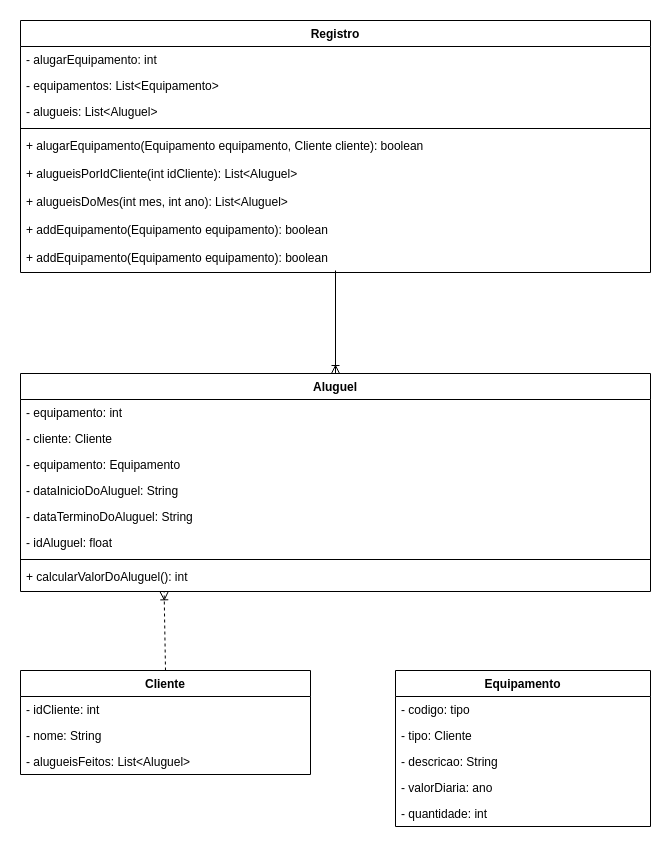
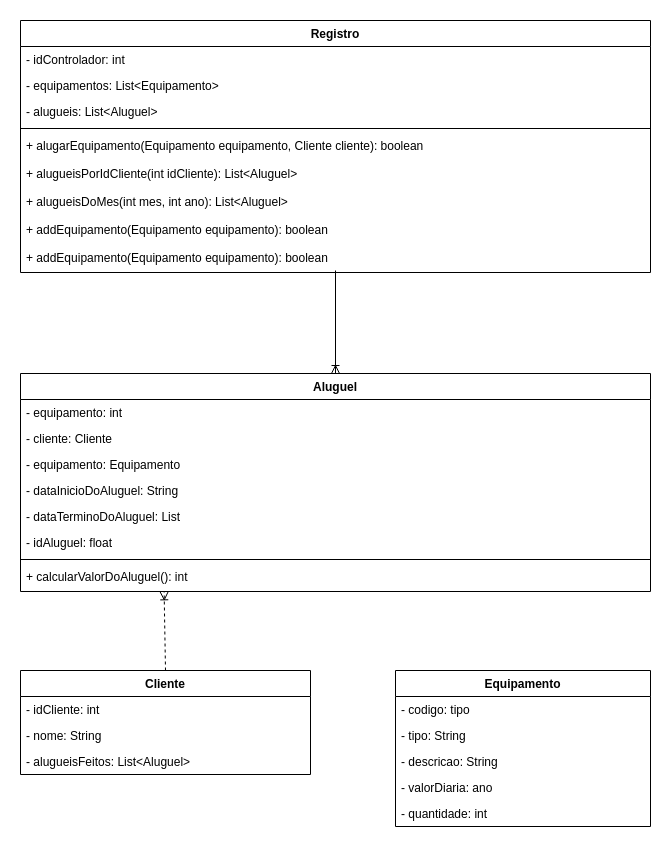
node "- alugarEquipamento: int": label "- alugarEquipamento: int" -> "- idControlador: int"
node "- dataTerminoDoAluguel: String": label "- dataTerminoDoAluguel: String" -> "- dataTerminoDoAluguel: List"
node "- tipo: Cliente": label "- tipo: Cliente" -> "- tipo: String"
